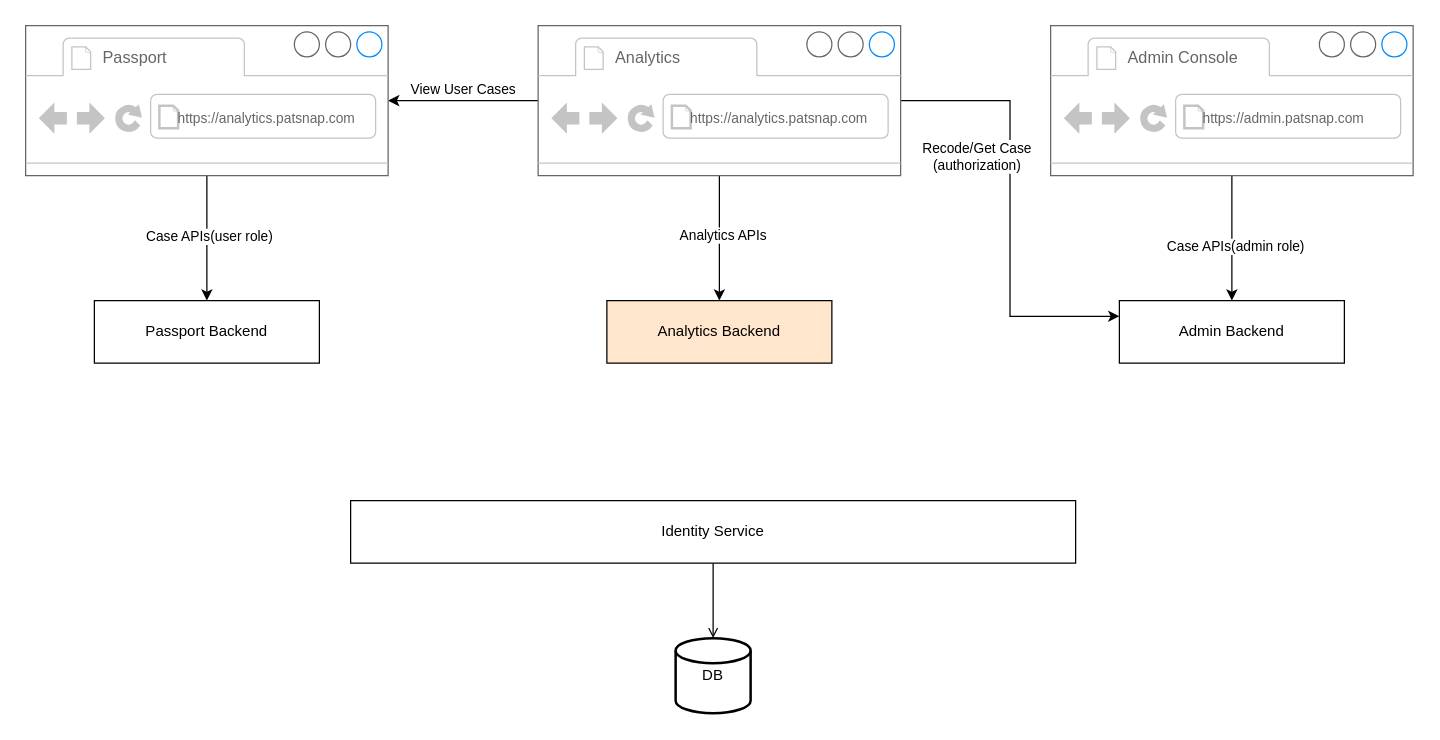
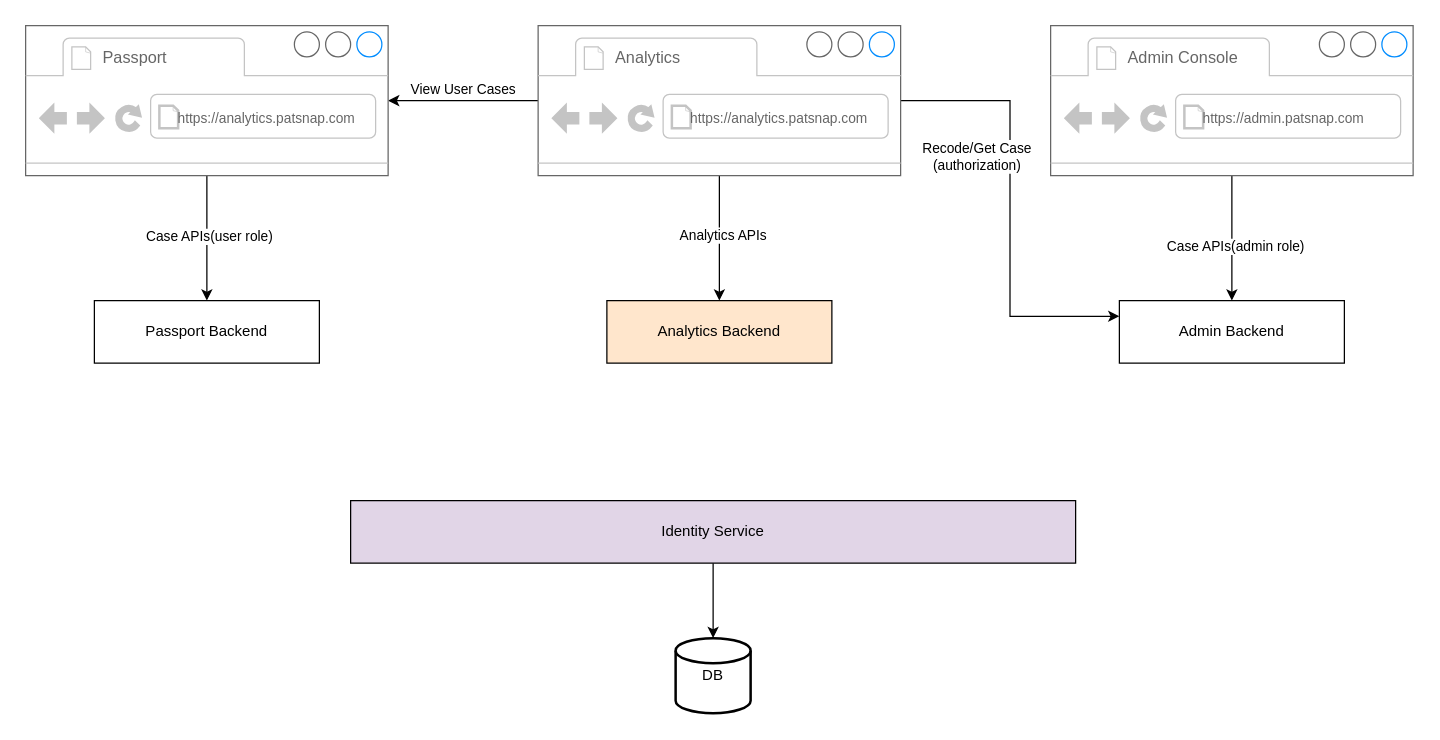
node "Identity Service": fillcolor #ffffff -> #e1d5e7
edge "Identity Service" -> "DB": arrowhead open -> classic
